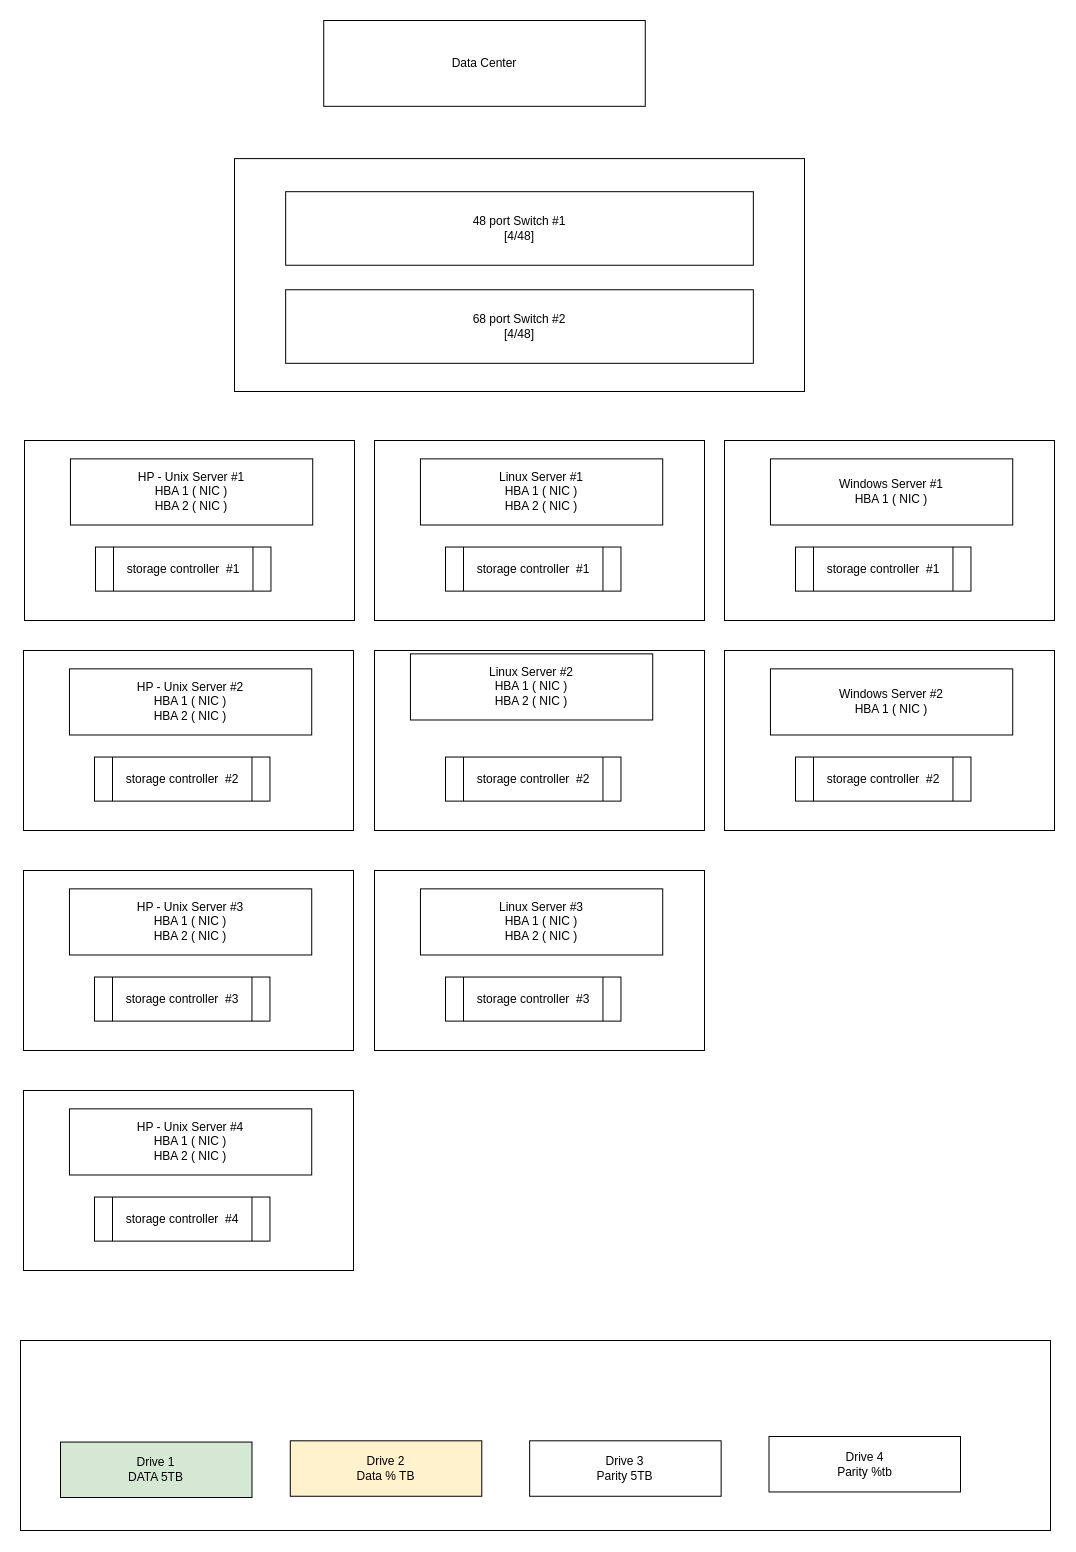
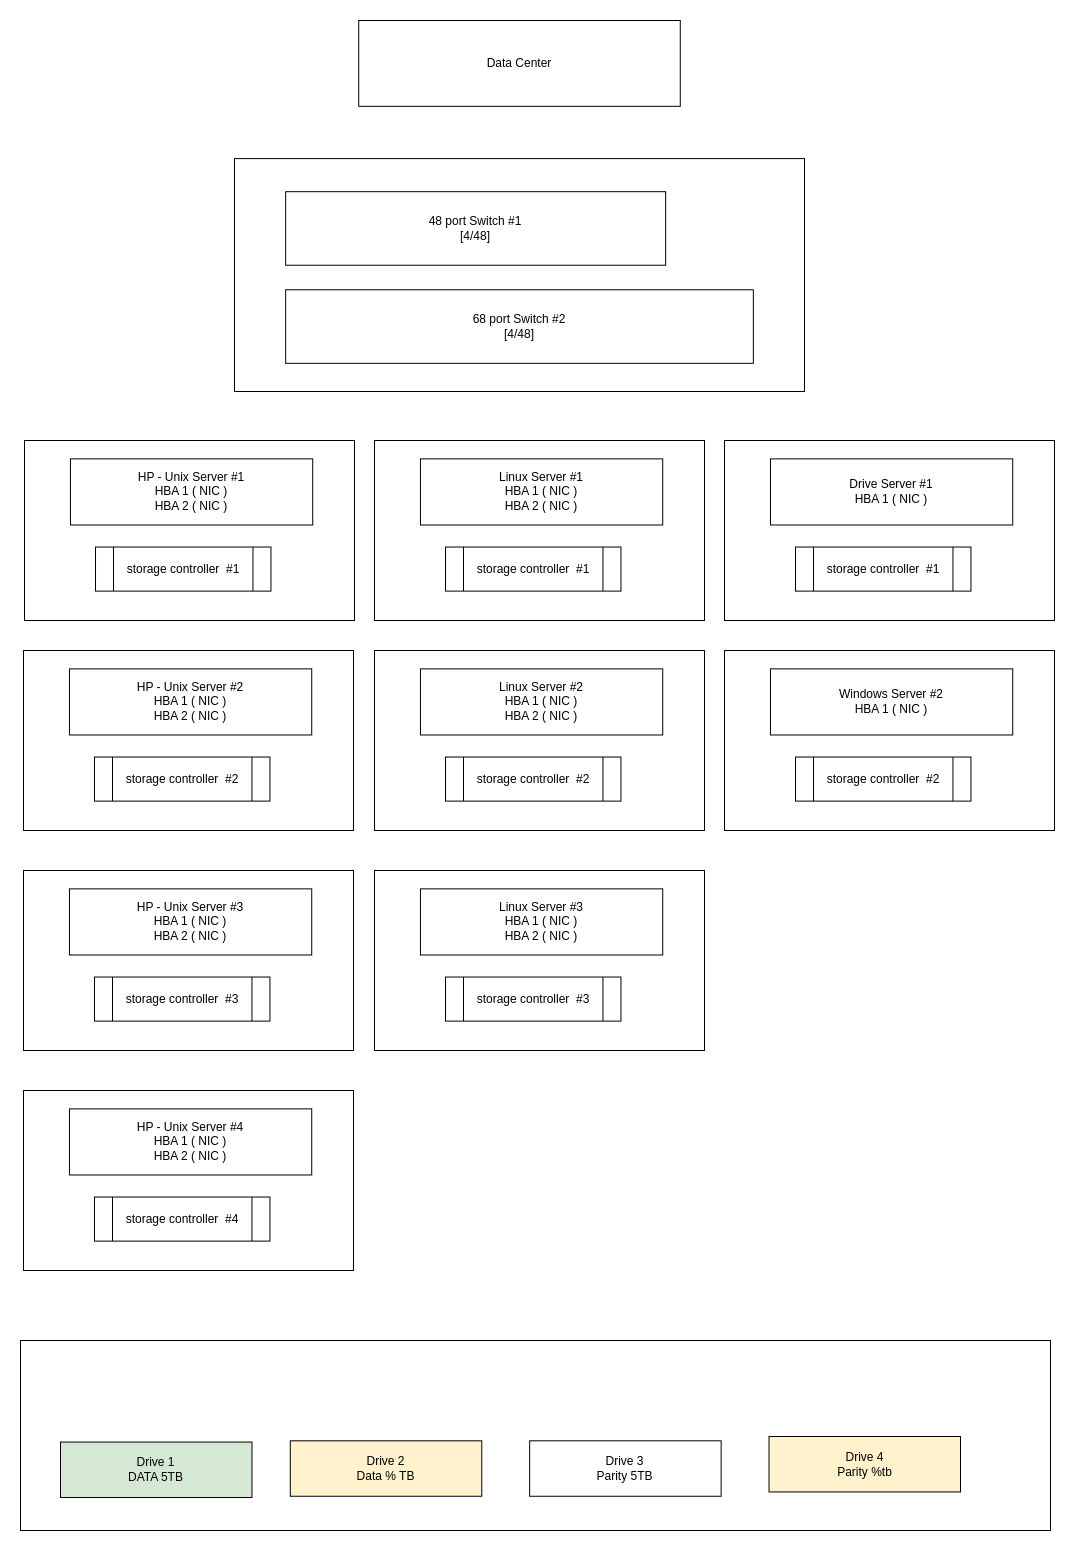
node "Data Center": moved (485, 63) -> (520, 63)
node "48 port Switch #1 [4/48]": size 468x74 -> 380x74
node "Windows Server #1 HBA 1 ( NIC )": label "Windows Server #1 HBA 1 ( NIC )" -> "Drive Server #1 HBA 1 ( NIC )"
node "Linux Server #2 HBA 1 ( NIC ) HBA 2 ( NIC )": moved (532, 687) -> (542, 702)
node "Drive 4 Parity %tb": fillcolor #ffffff -> #fff2cc
